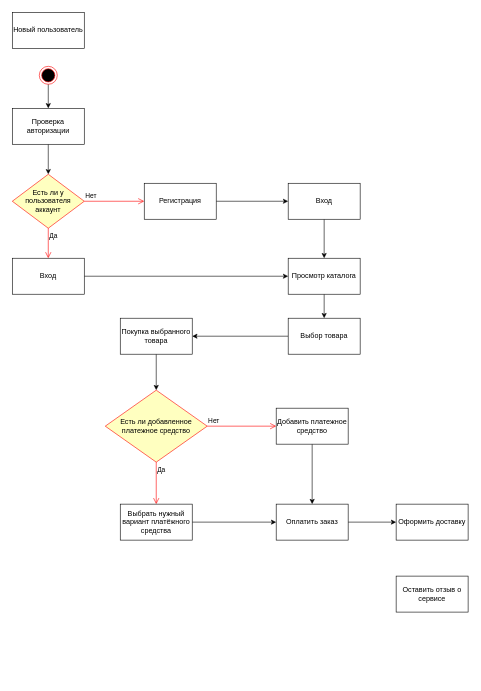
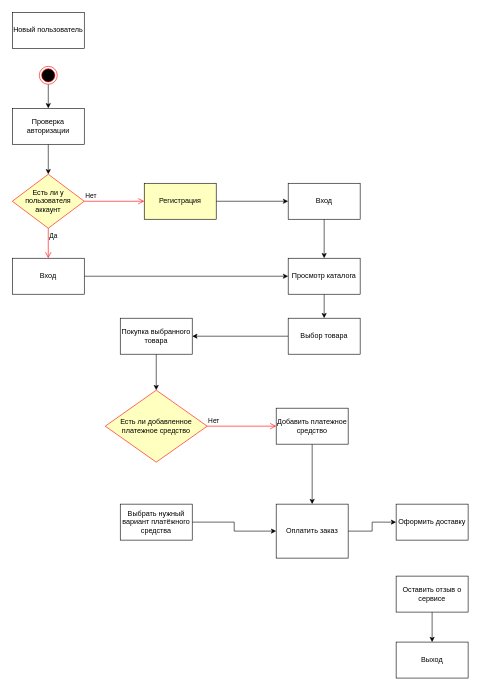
node "Регистрация": fillcolor #ffffff -> #ffffc0
edge "Есть ли добавленное платежное средство" -> "Выбрать нужный вариант платёжного средства": removed, label "Да"
node "Оплатить заказ": size 72x36 -> 72x54
edge "Оставить отзыв о сервисе" -> "Выход": added
node "Выход": added
